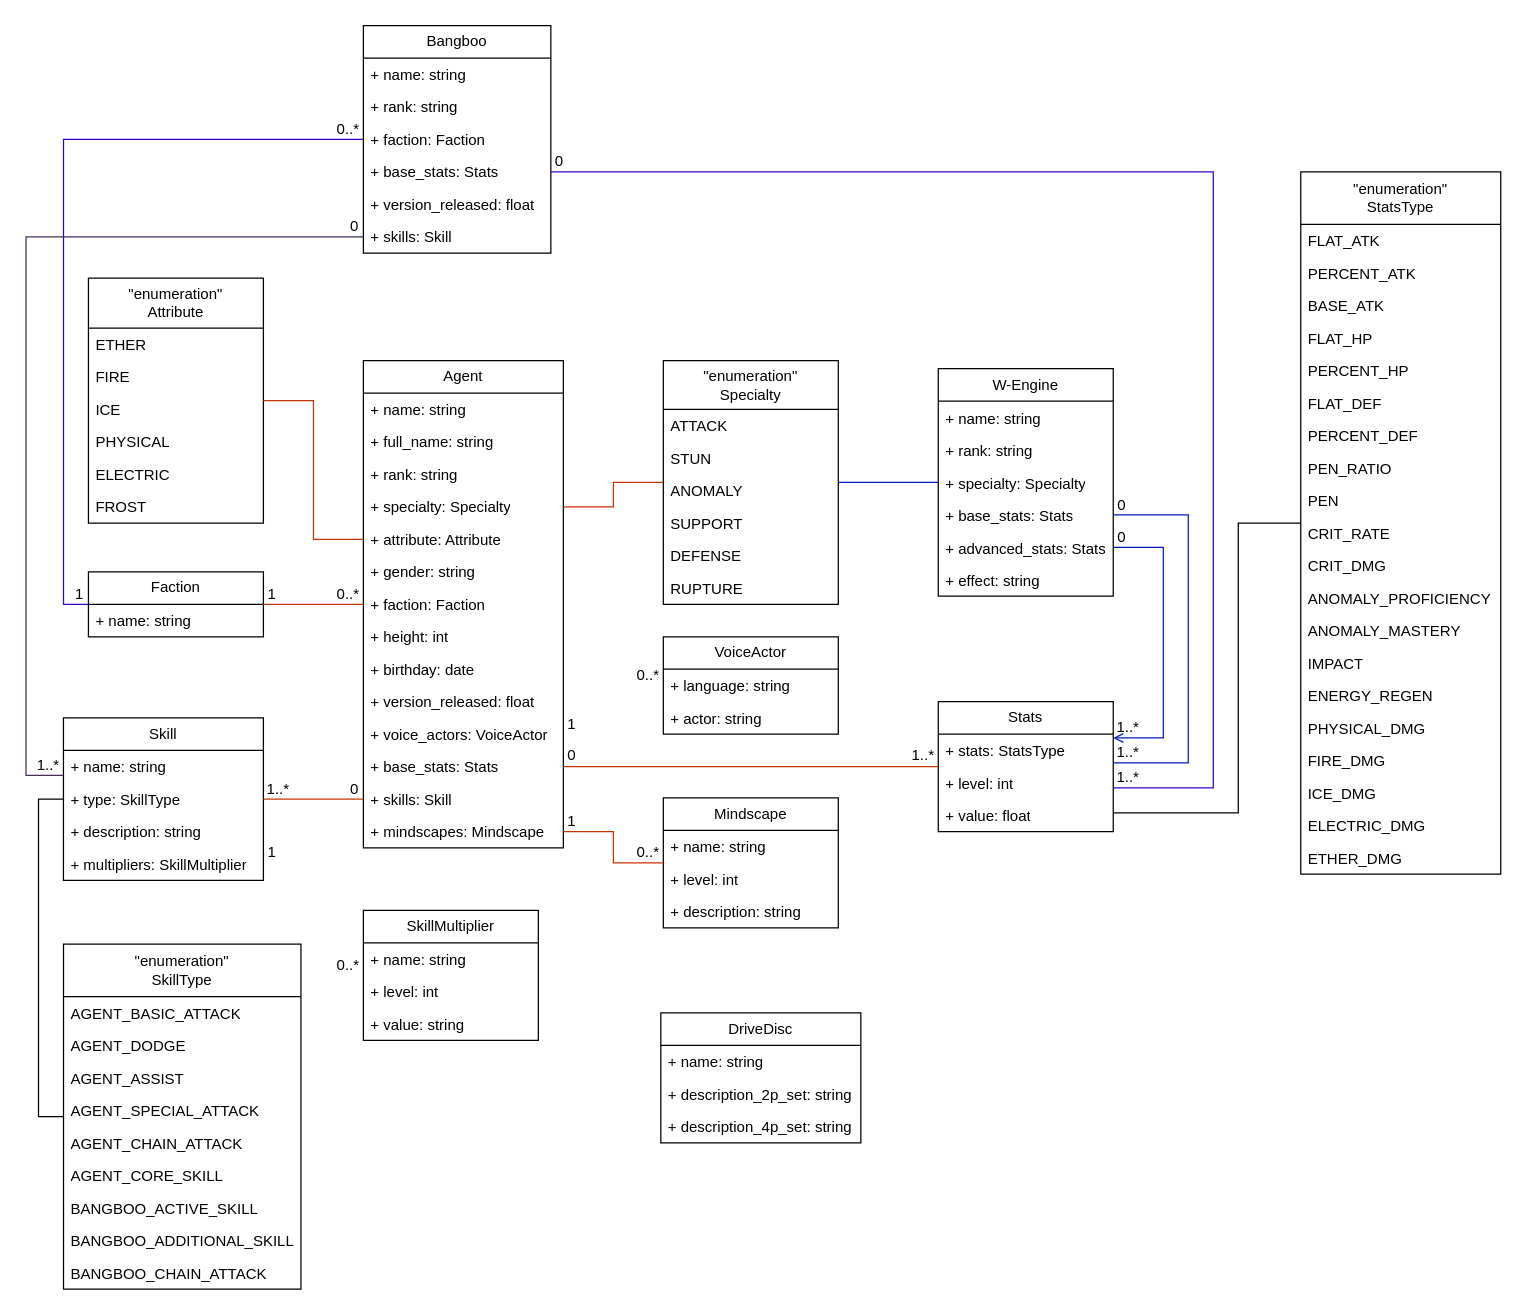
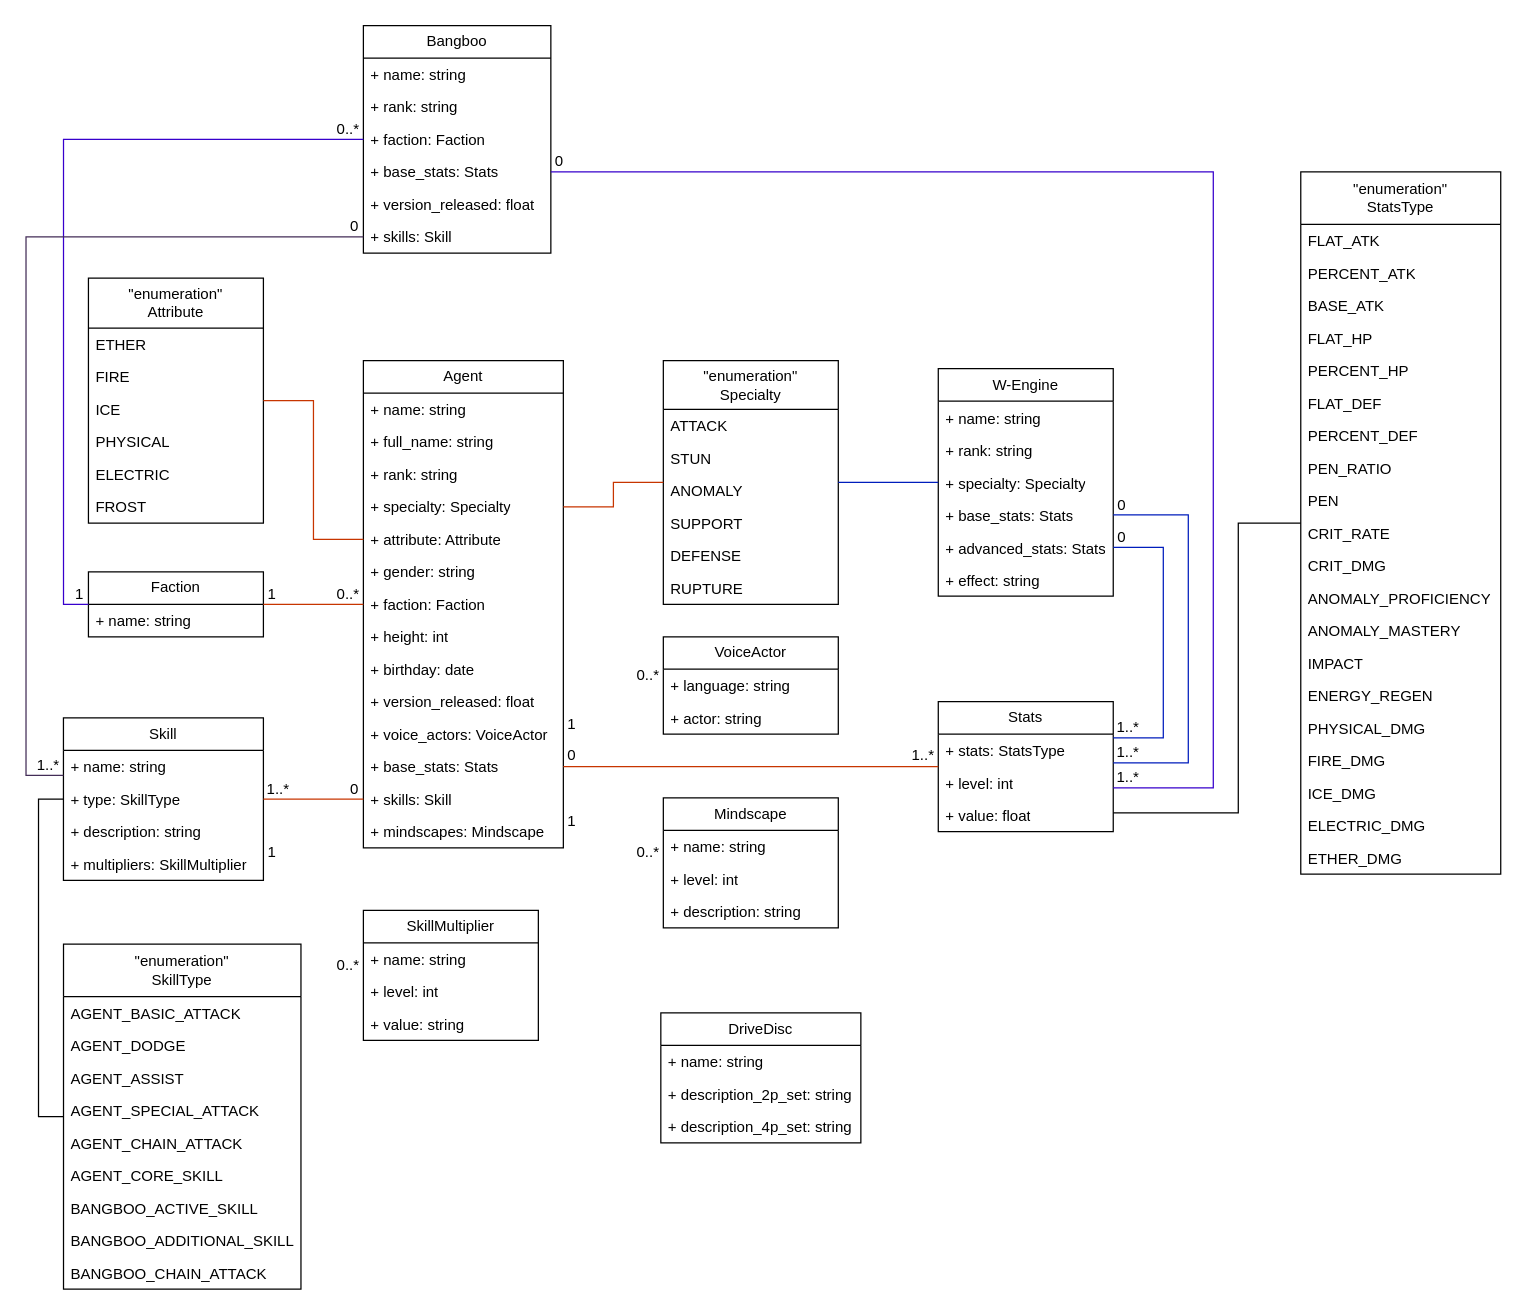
edge "+ advanced_stats: Stats" -> "Stats": arrowhead open -> none
edge "+ mindscapes: Mindscape" -- "Mindscape": removed
